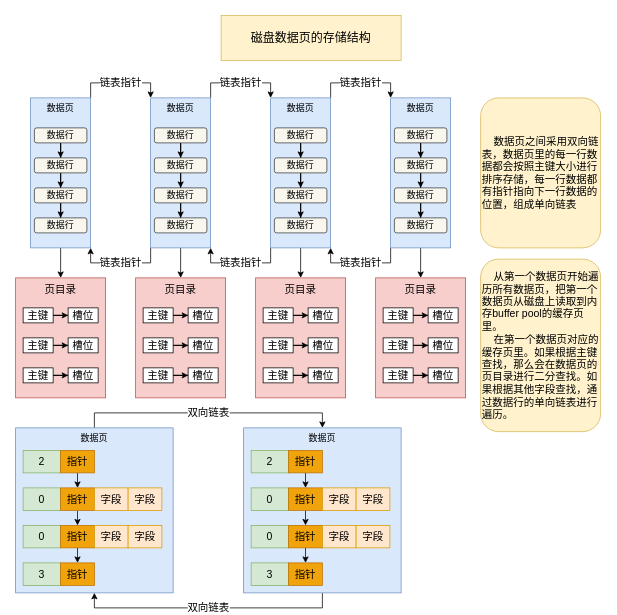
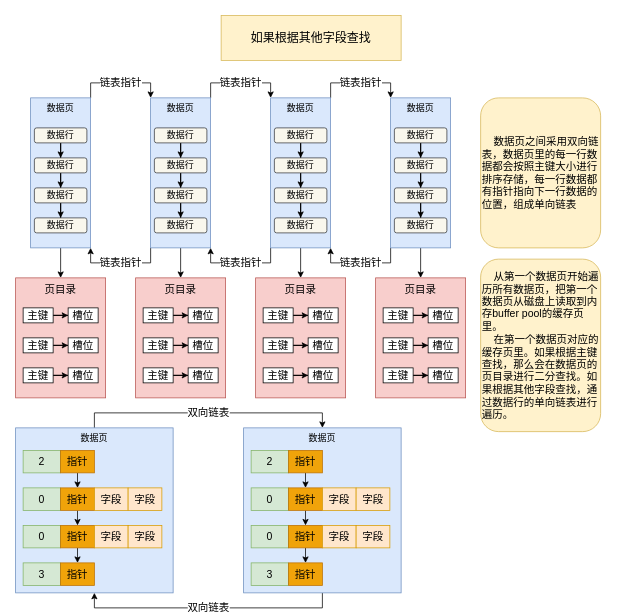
node "磁盘数据页的存储结构": label "磁盘数据页的存储结构" -> "如果根据其他字段查找"
